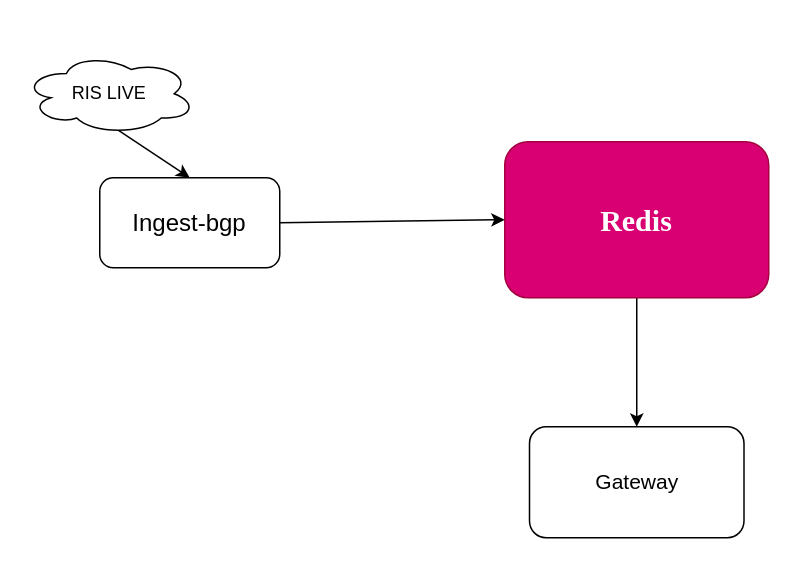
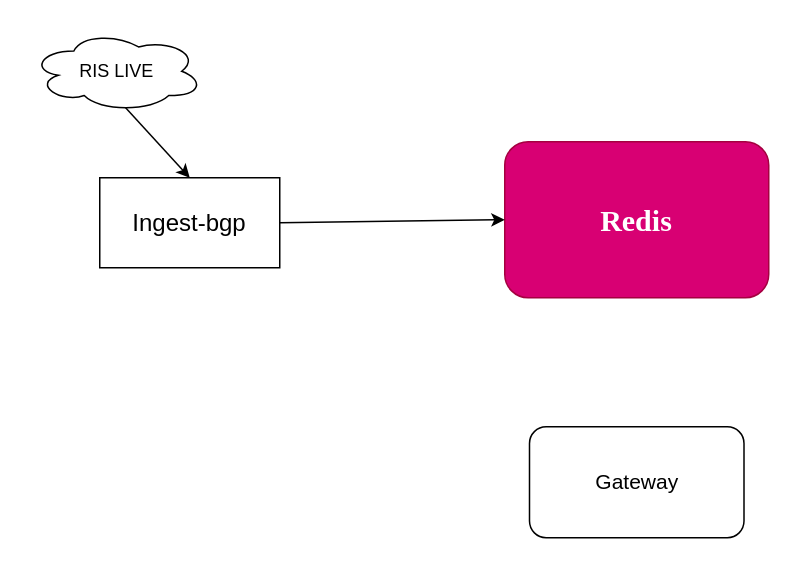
node "RIS LIVE": moved (110, 94) -> (117, 71)
node "Ingest-bgp": shape rounded rectangle -> rectangle
edge "Redis" -> "Gateway": removed
